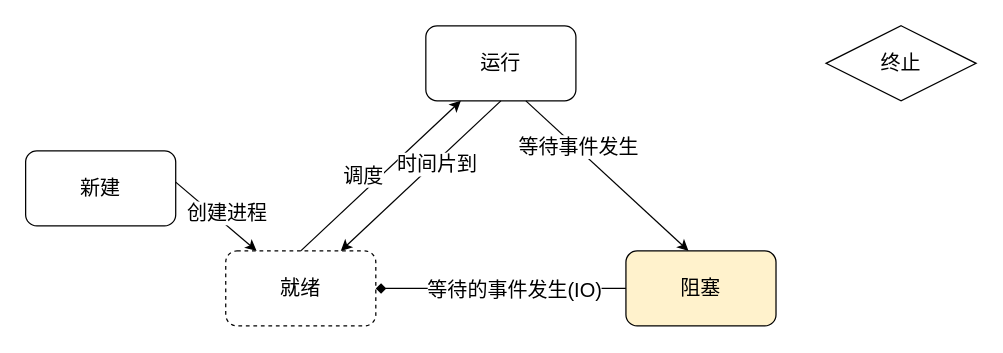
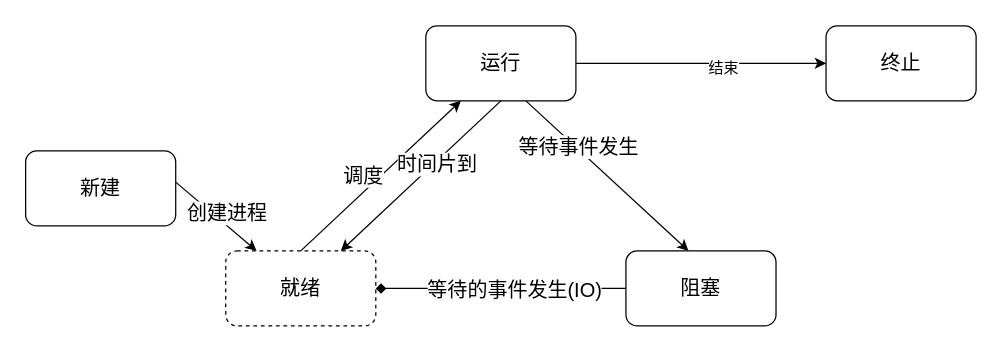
edge "运行" -> "终止": added, label "结束"
node "终止": shape diamond -> rounded rectangle
node "阻塞": fillcolor #fff2cc -> #ffffff
